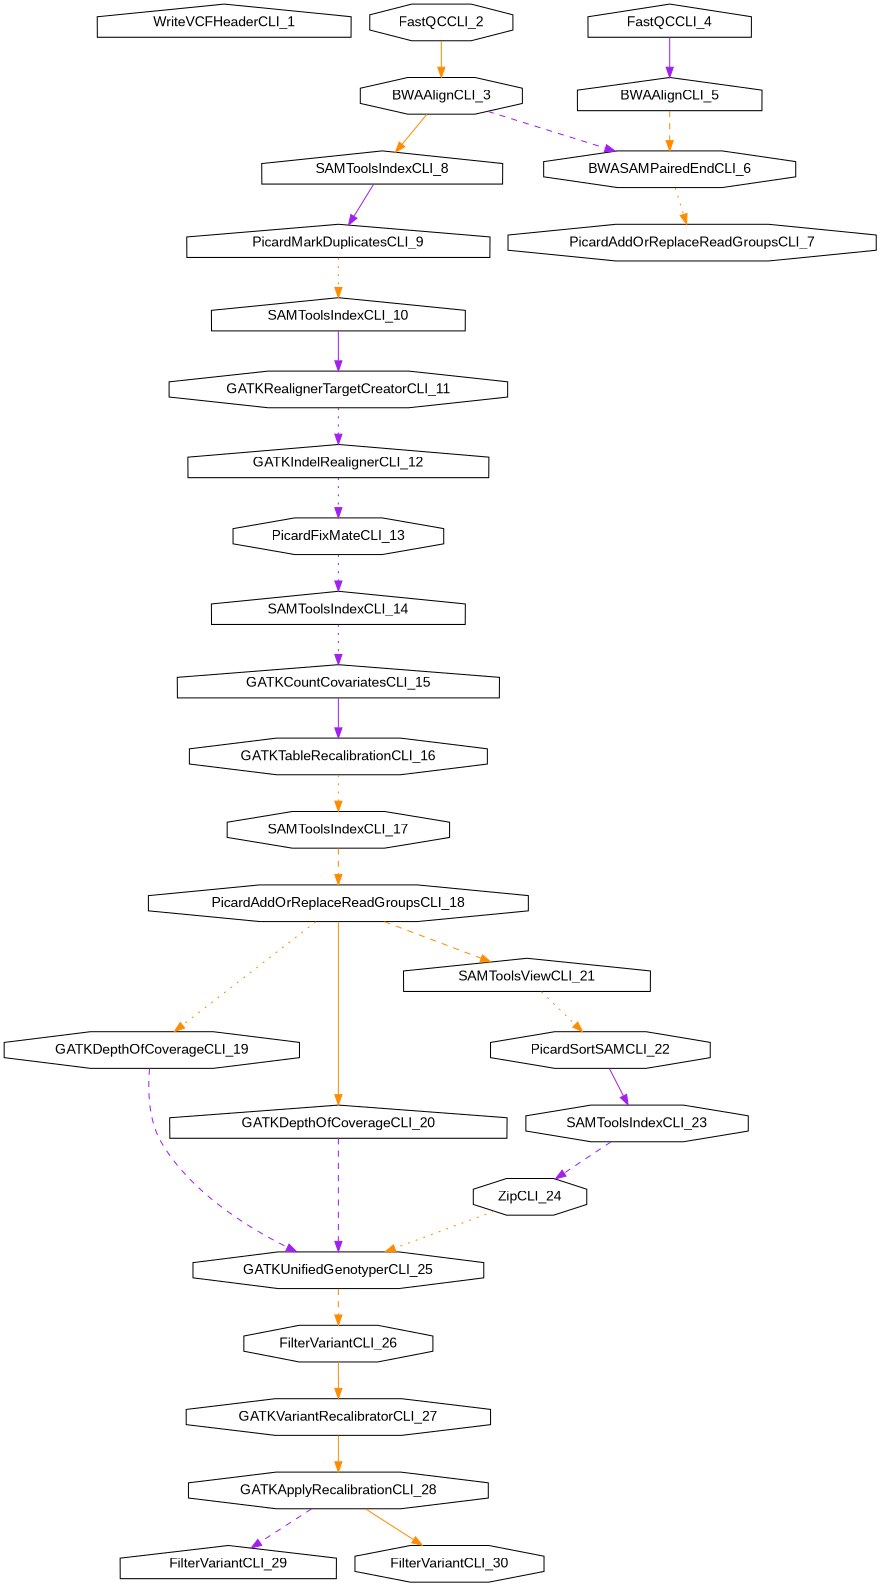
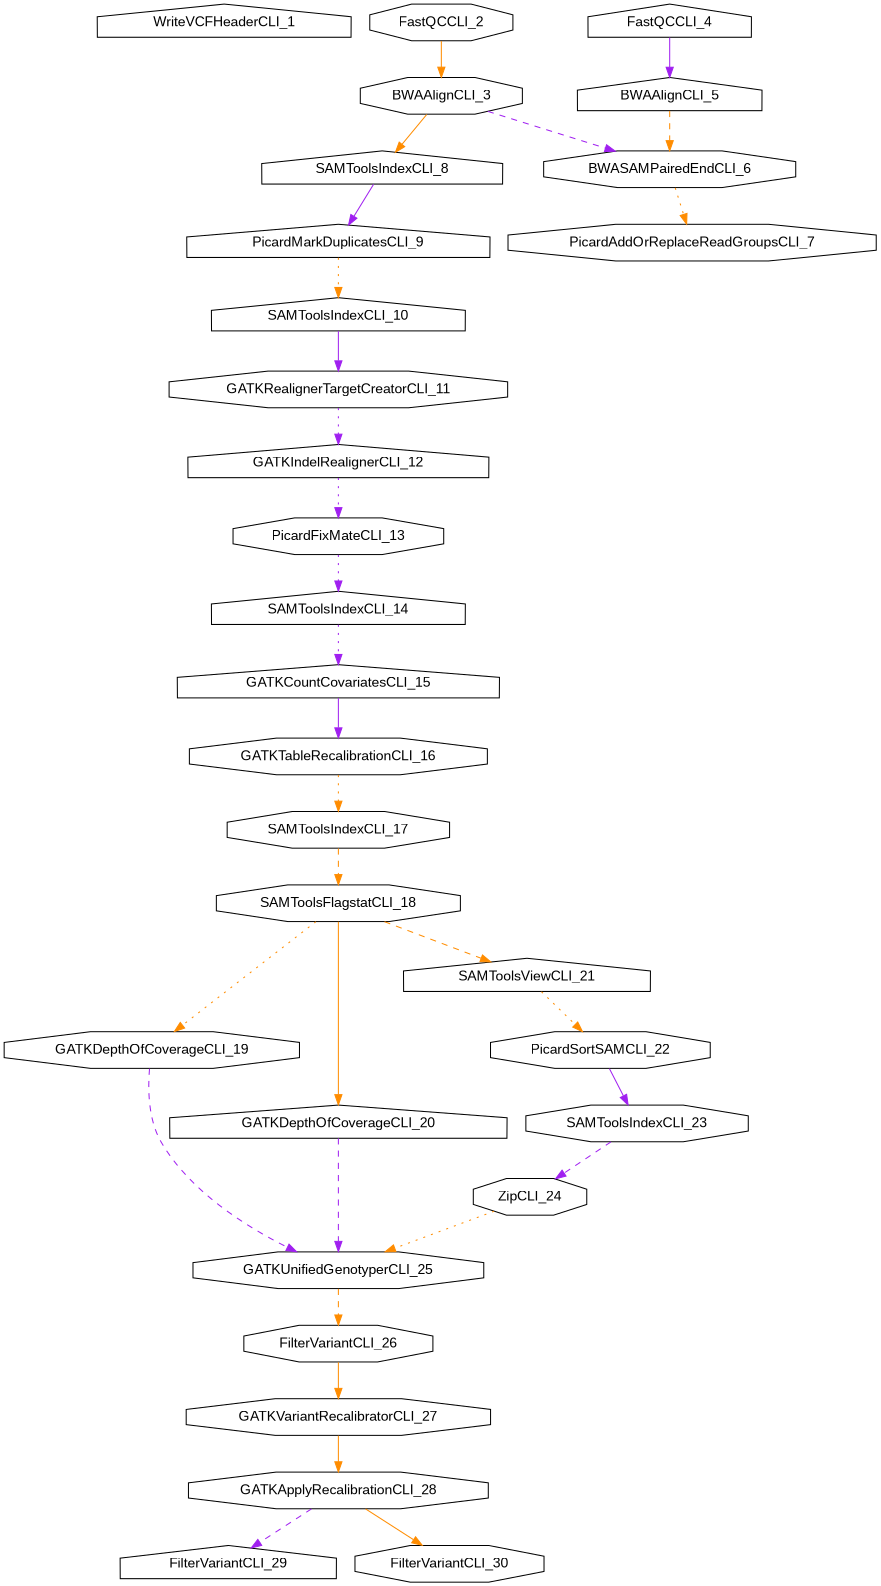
node "PicardAddOrReplaceReadGroupsCLI_18": label "PicardAddOrReplaceReadGroupsCLI_18" -> "SAMToolsFlagstatCLI_18"
